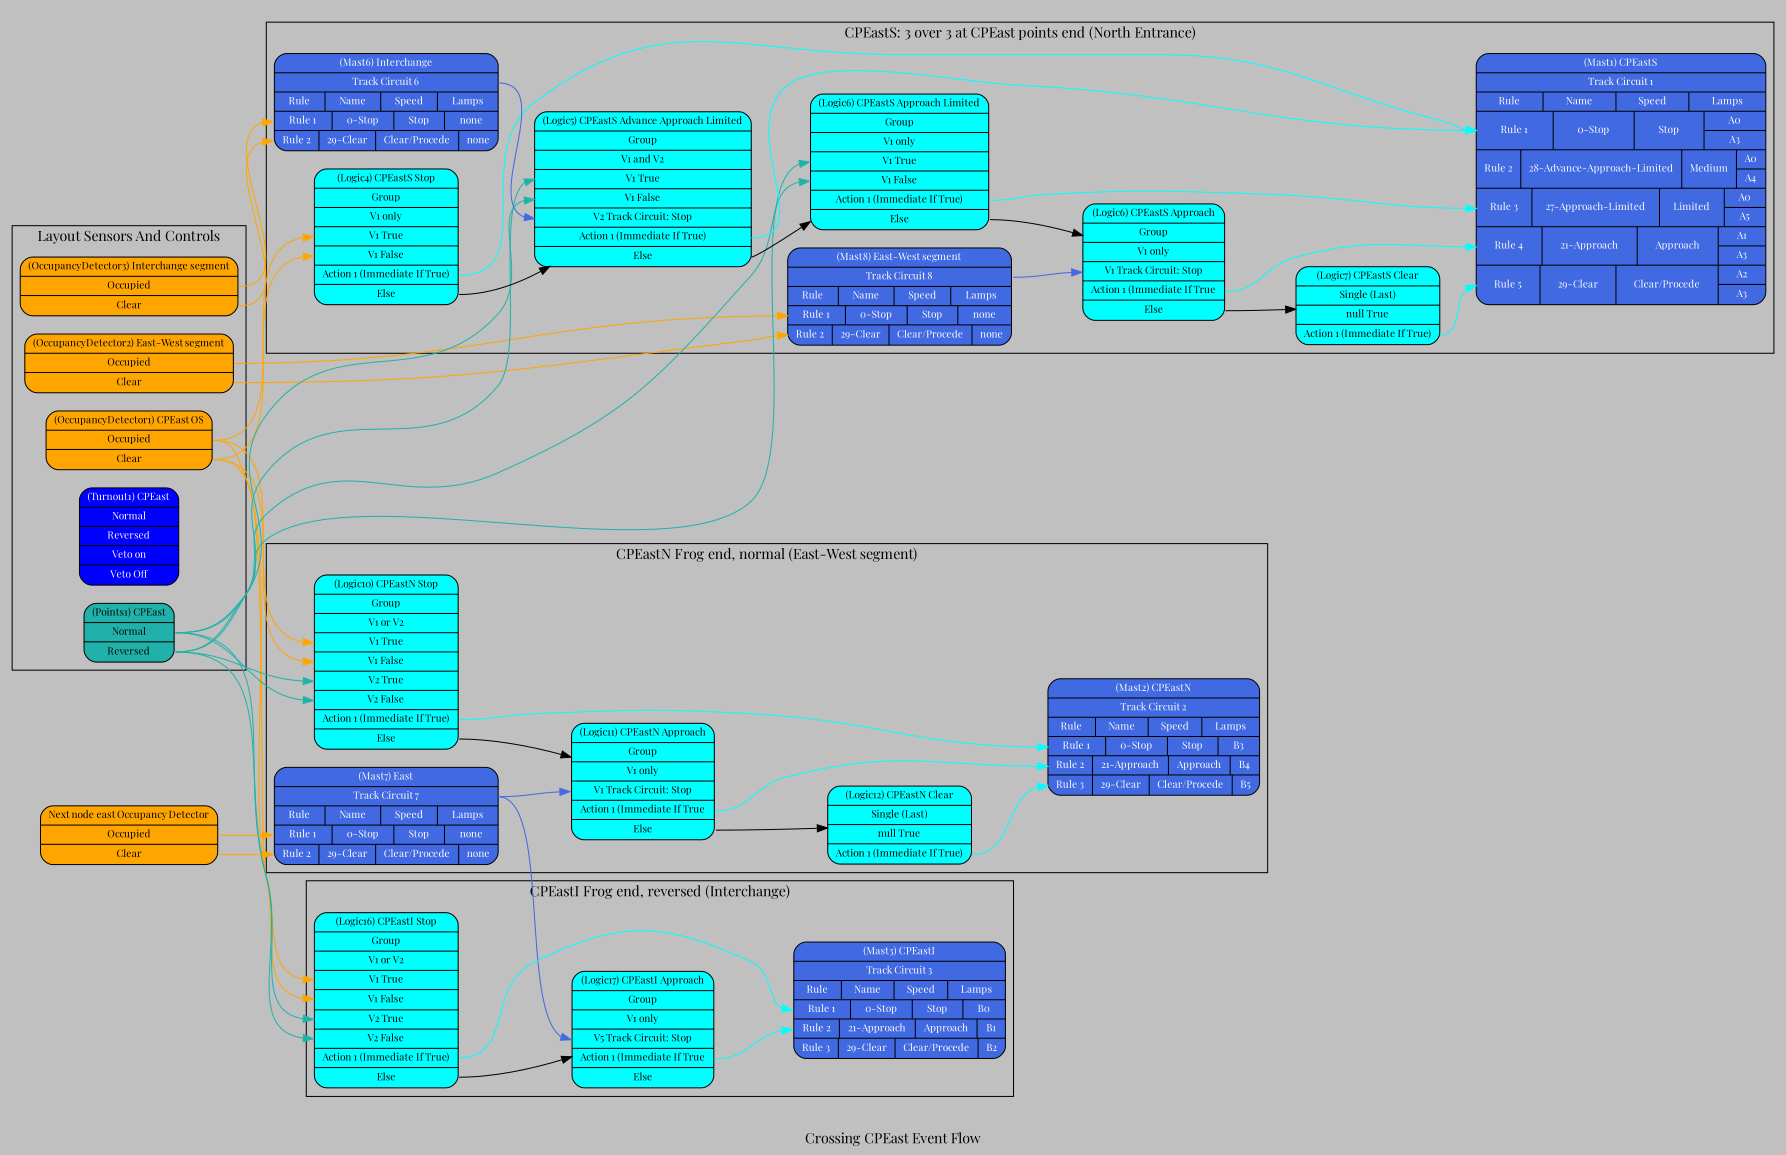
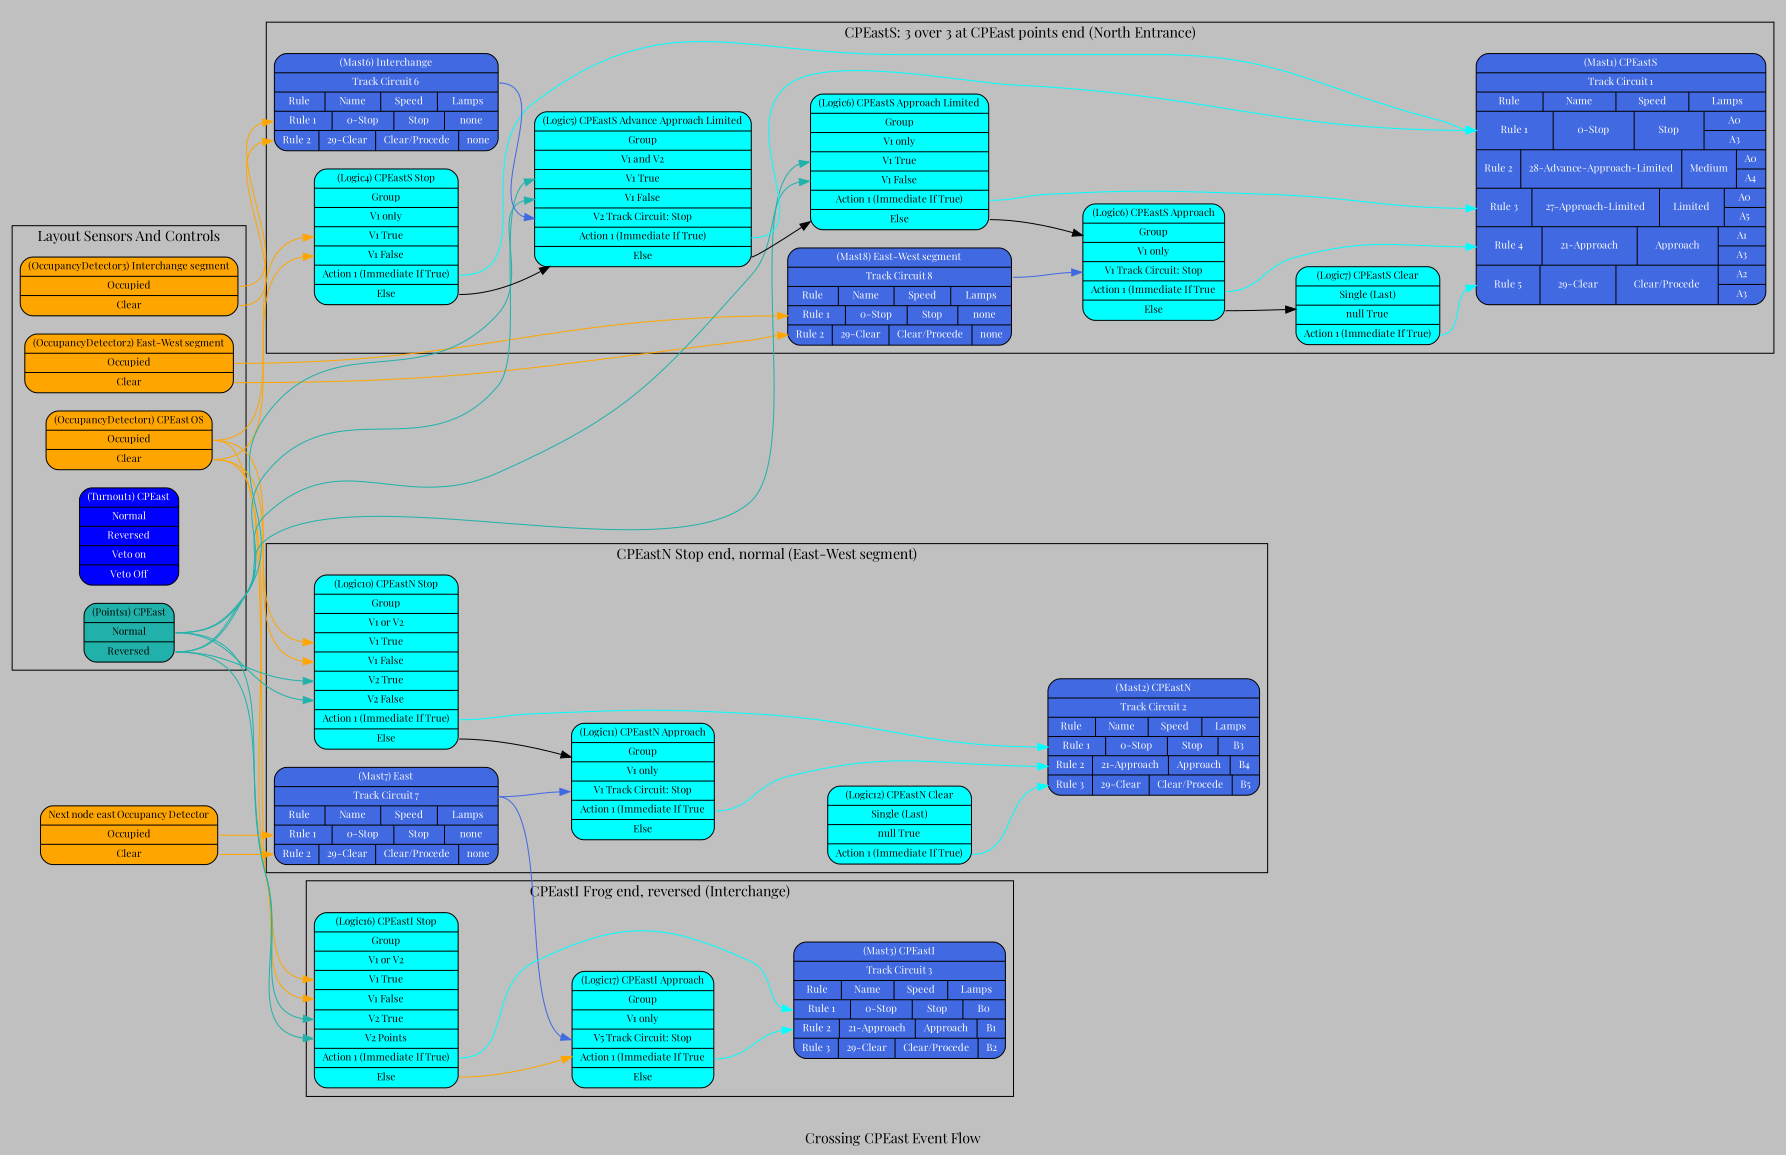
cluster "CPEastN Frog end, normal (East-West segment)": label "CPEastN Frog end, normal (East-West segment)" -> "CPEastN Stop end, normal (East-West segment)"
edge "(Logic11) CPEastN Approach" -> "(Logic12) CPEastN Clear": removed
node "(Logic16) CPEastI Stop": text "V2 False" -> "V2 Points"
edge "(Logic16) CPEastI Stop" -> "(Logic17) CPEastI Approach": color black -> orange
